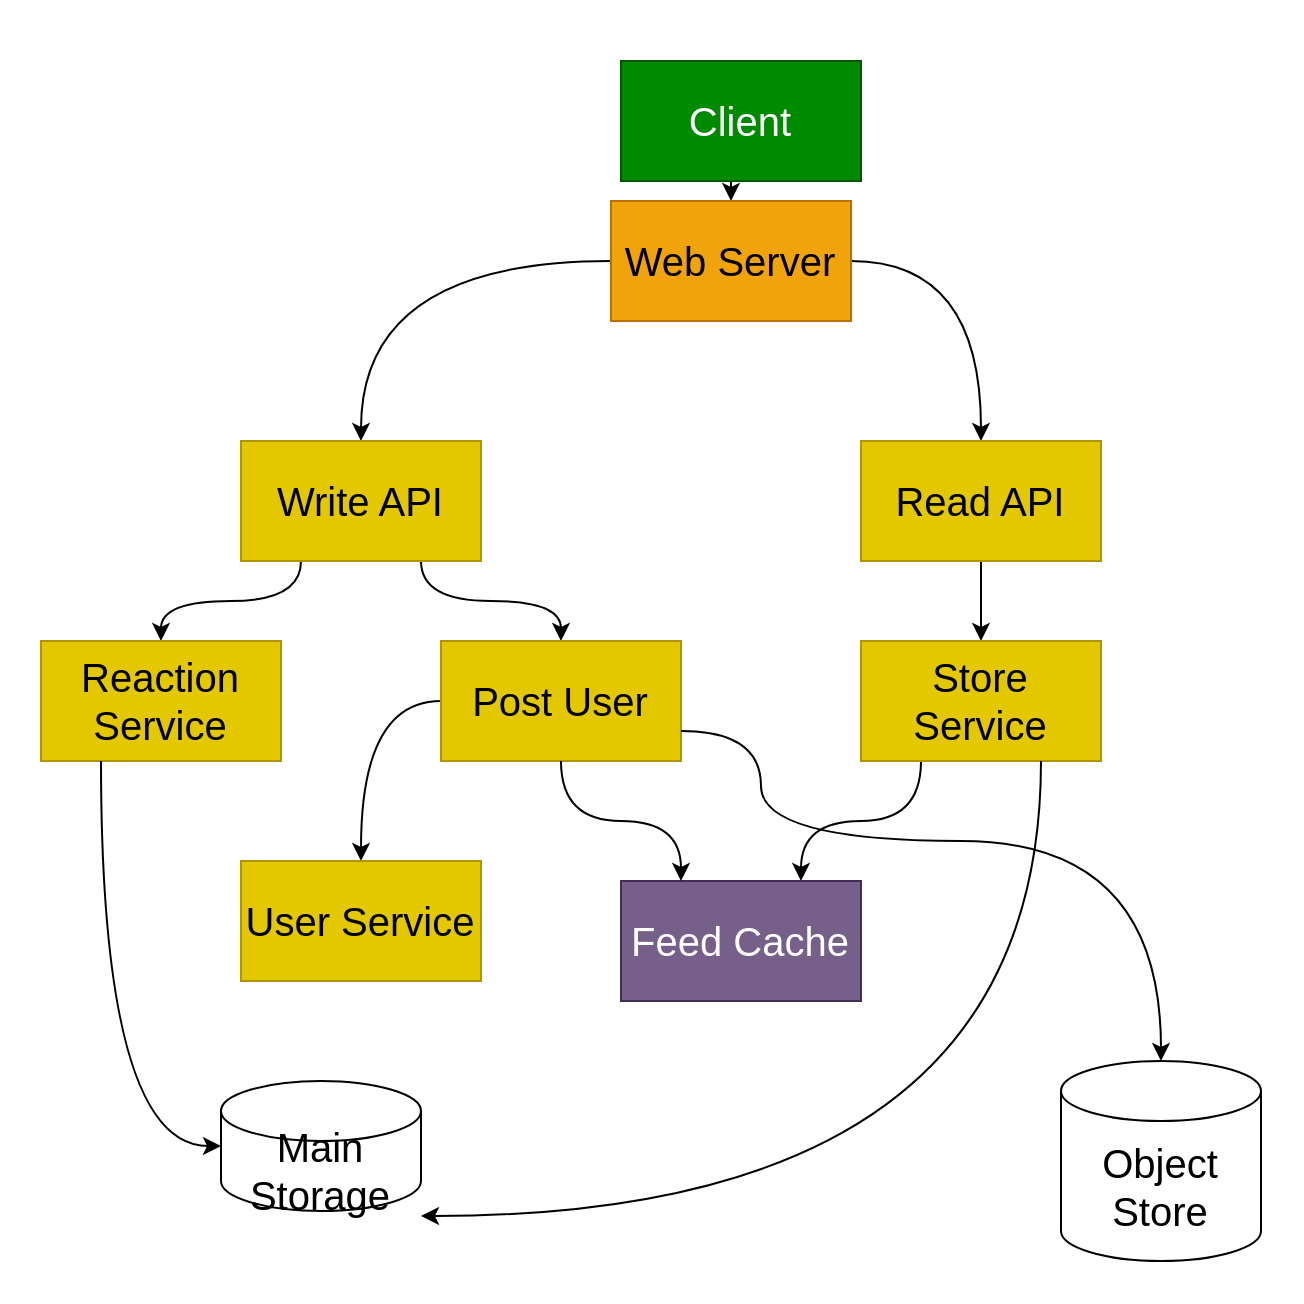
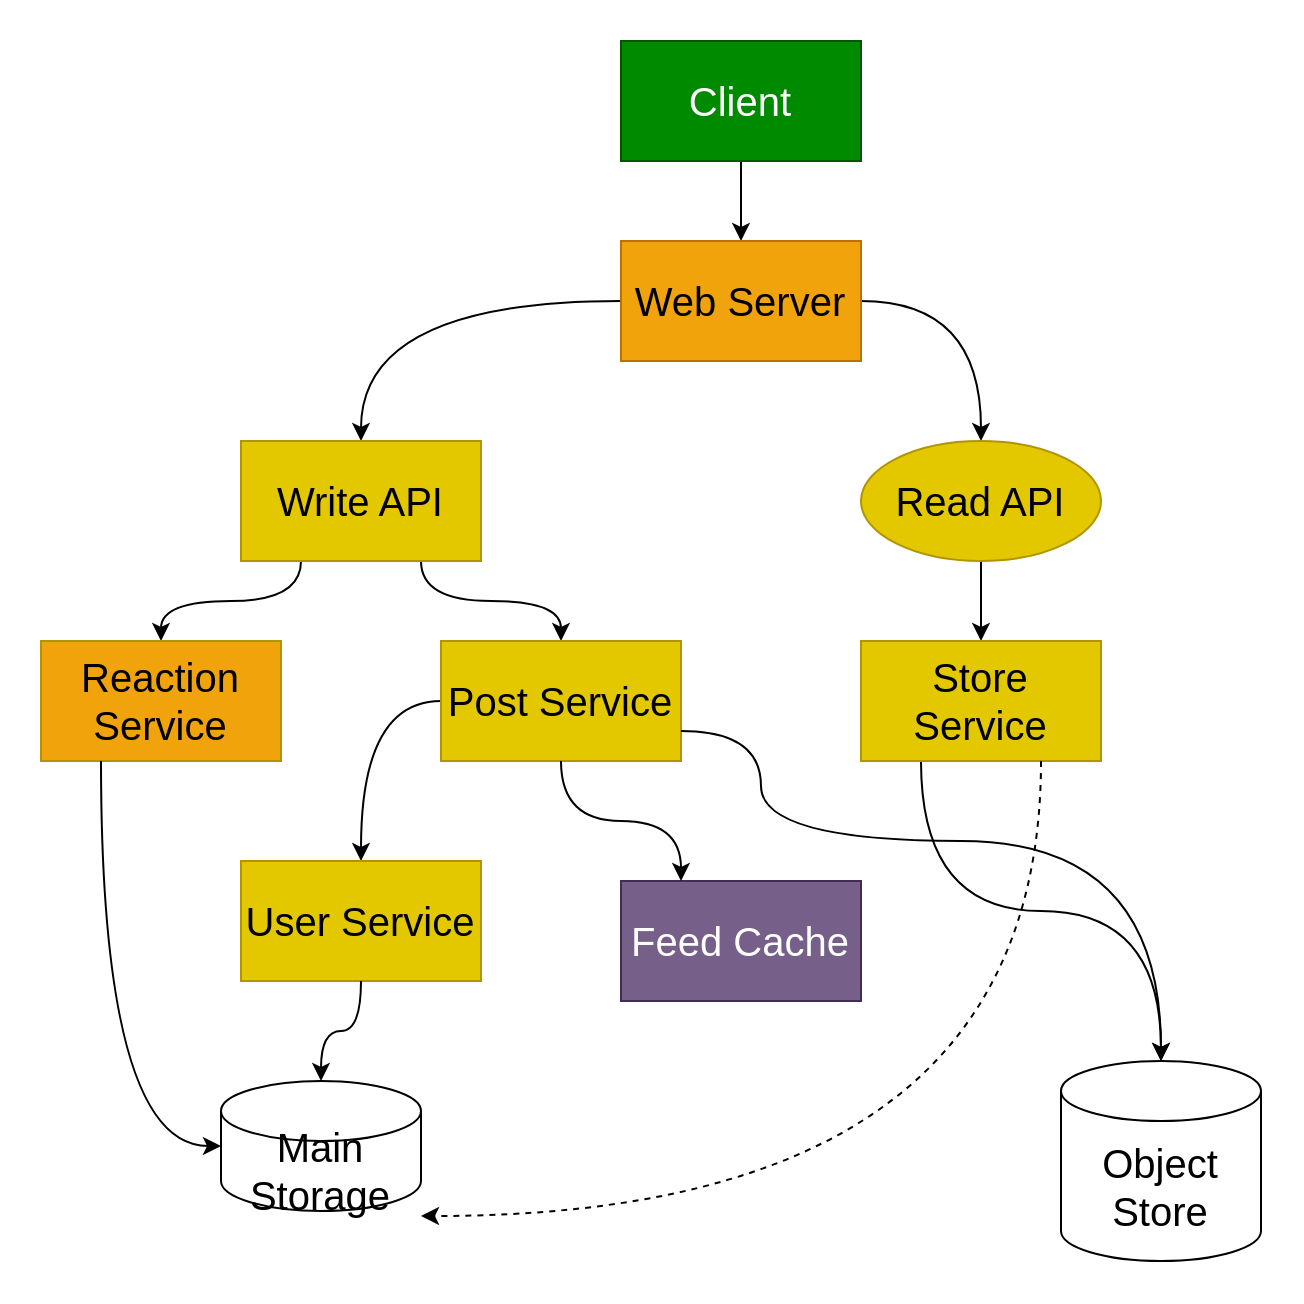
node "Client": moved (741, 121) -> (741, 101)
node "Web Server": moved (731, 261) -> (741, 301)
node "Read API": shape rectangle -> ellipse
node "Reaction Service": fillcolor #e3c800 -> #f0a30a
node "Post User": label "Post User" -> "Post Service"
edge "Store Service" -> "Feed Cache": now "Store Service" -> "Object Store"
edge "User Service" -> "Main Storage": added
edge "Store Service" -> "Main Storage": style solid -> dashed
